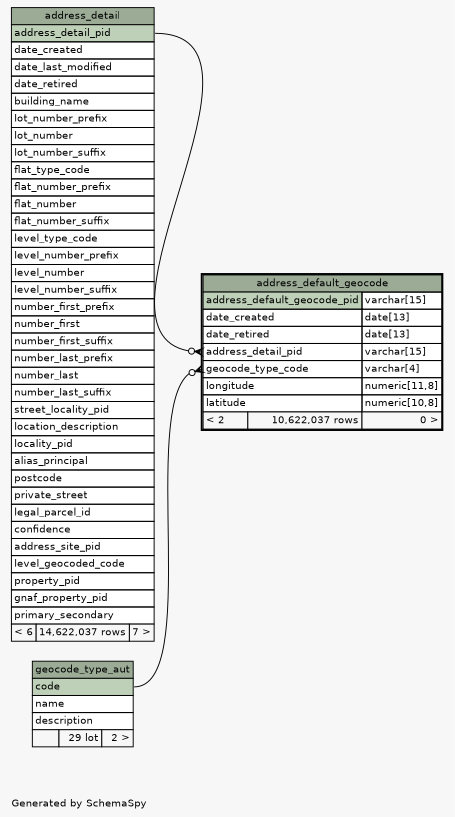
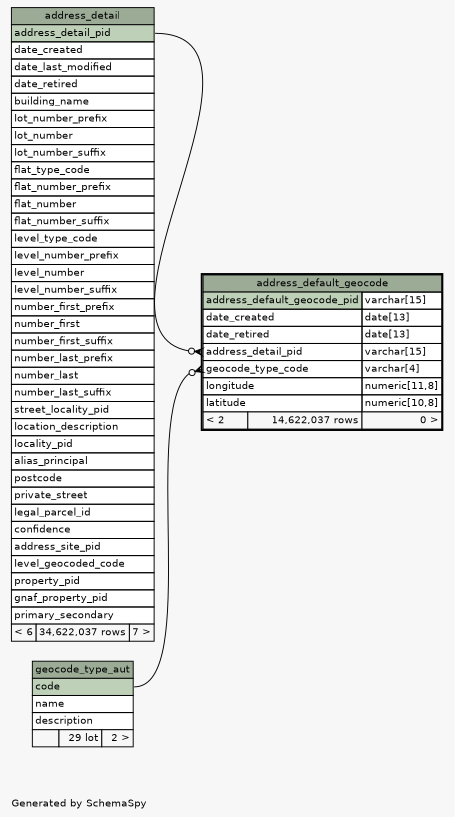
node "address_default_geocode": text "10,622,037 rows" -> "14,622,037 rows"
node "address_detail": text "14,622,037 rows" -> "34,622,037 rows"
